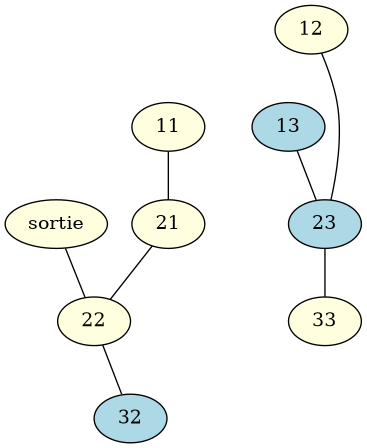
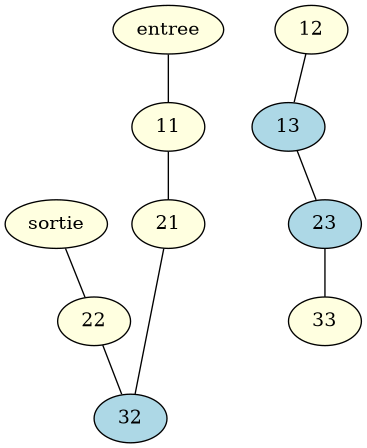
node "entree": added
edge "12" -- "23": now "12" -- "13"
edge "21" -- "22": now "21" -- "32"
